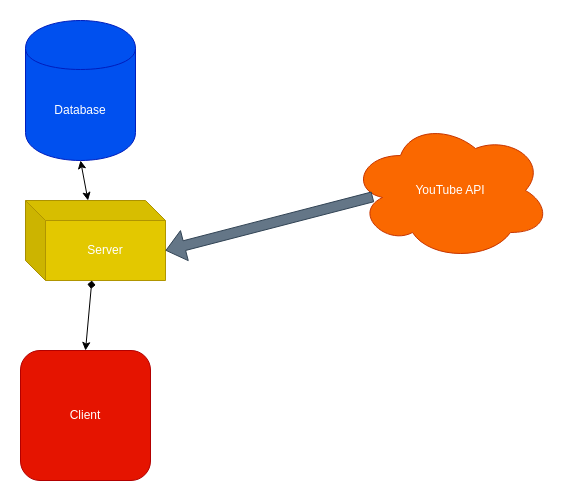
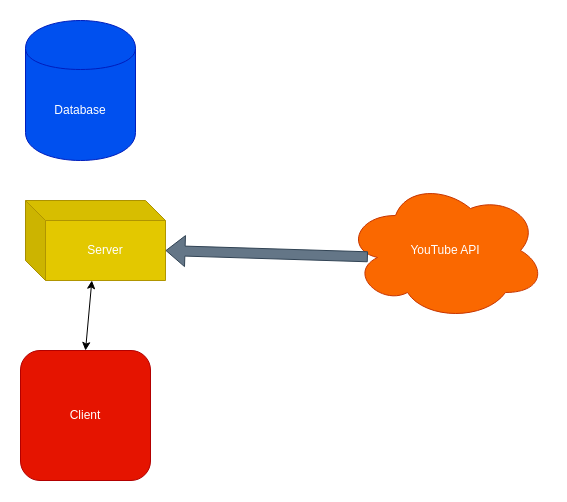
edge "Database" -- "Server": removed
node "YouTube API": moved (451, 191) -> (446, 251)
edge "Server" -- "Client": arrowhead diamond -> classic
